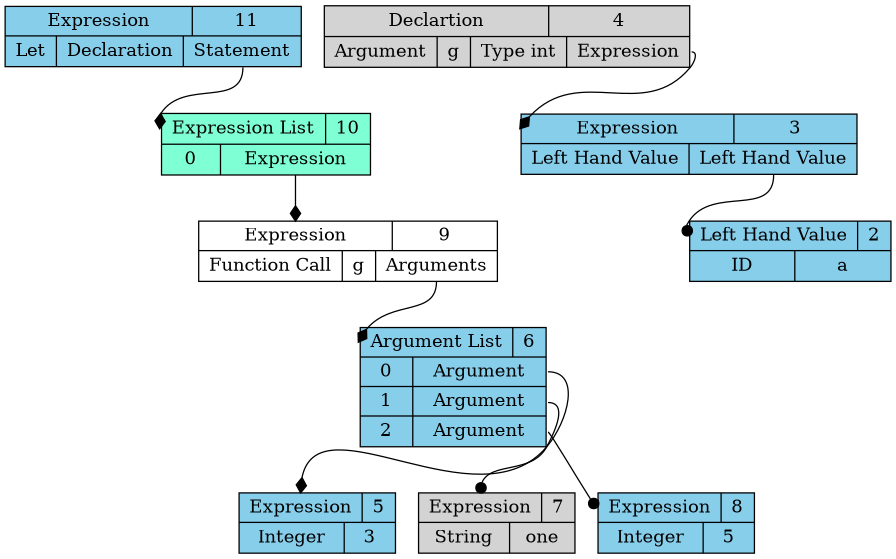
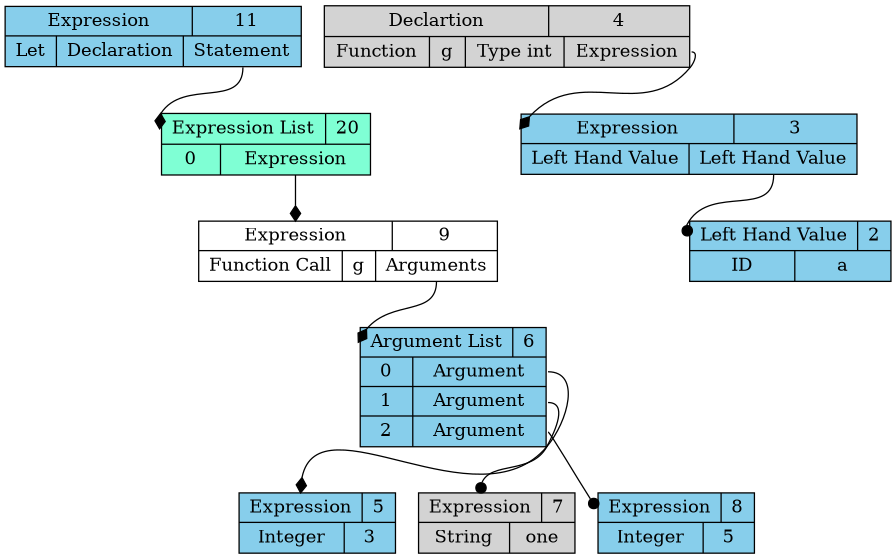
node "Declartion": text "Argument" -> "Function"
node "Expression List": text "10" -> "20"
